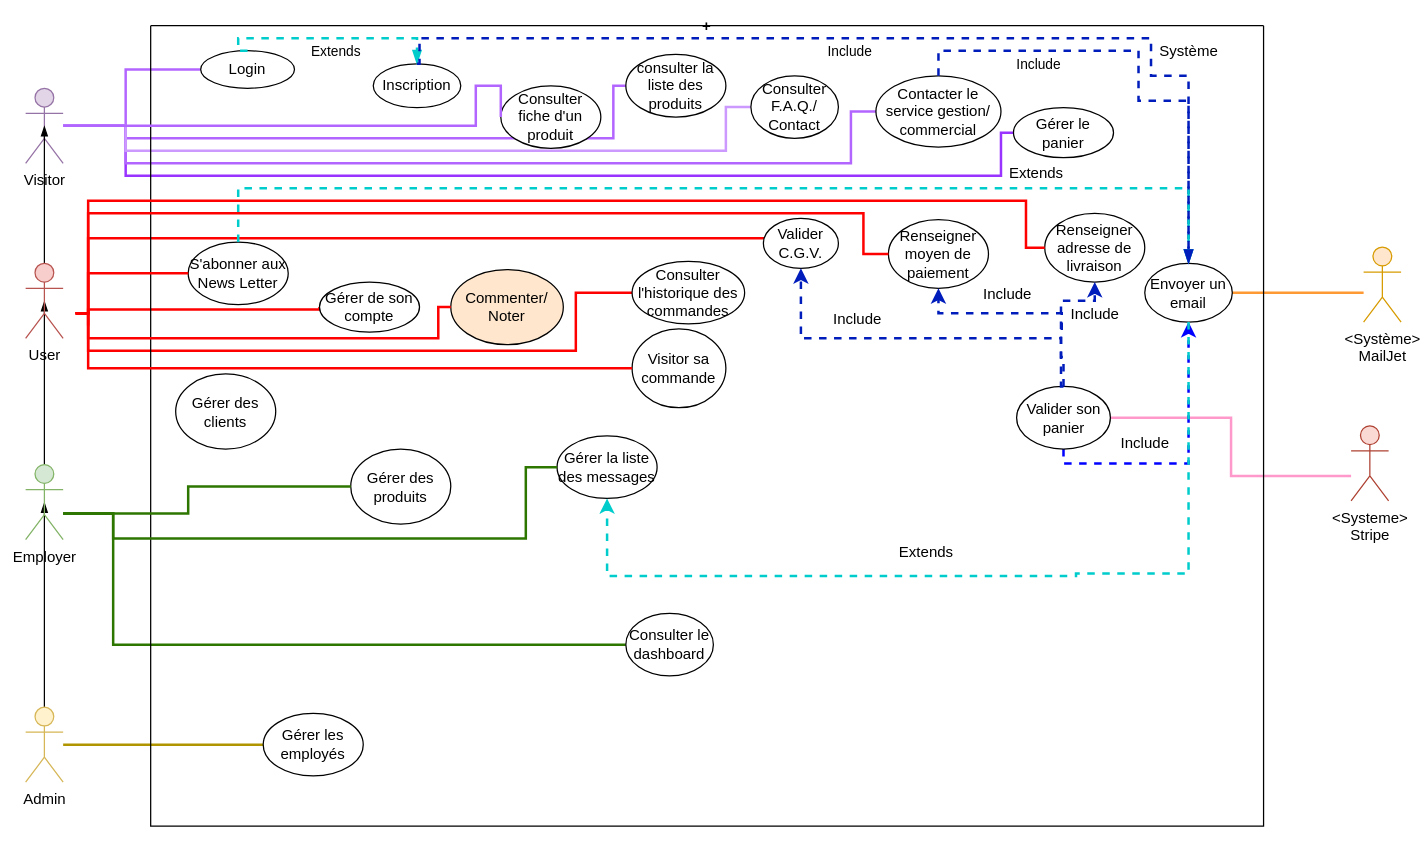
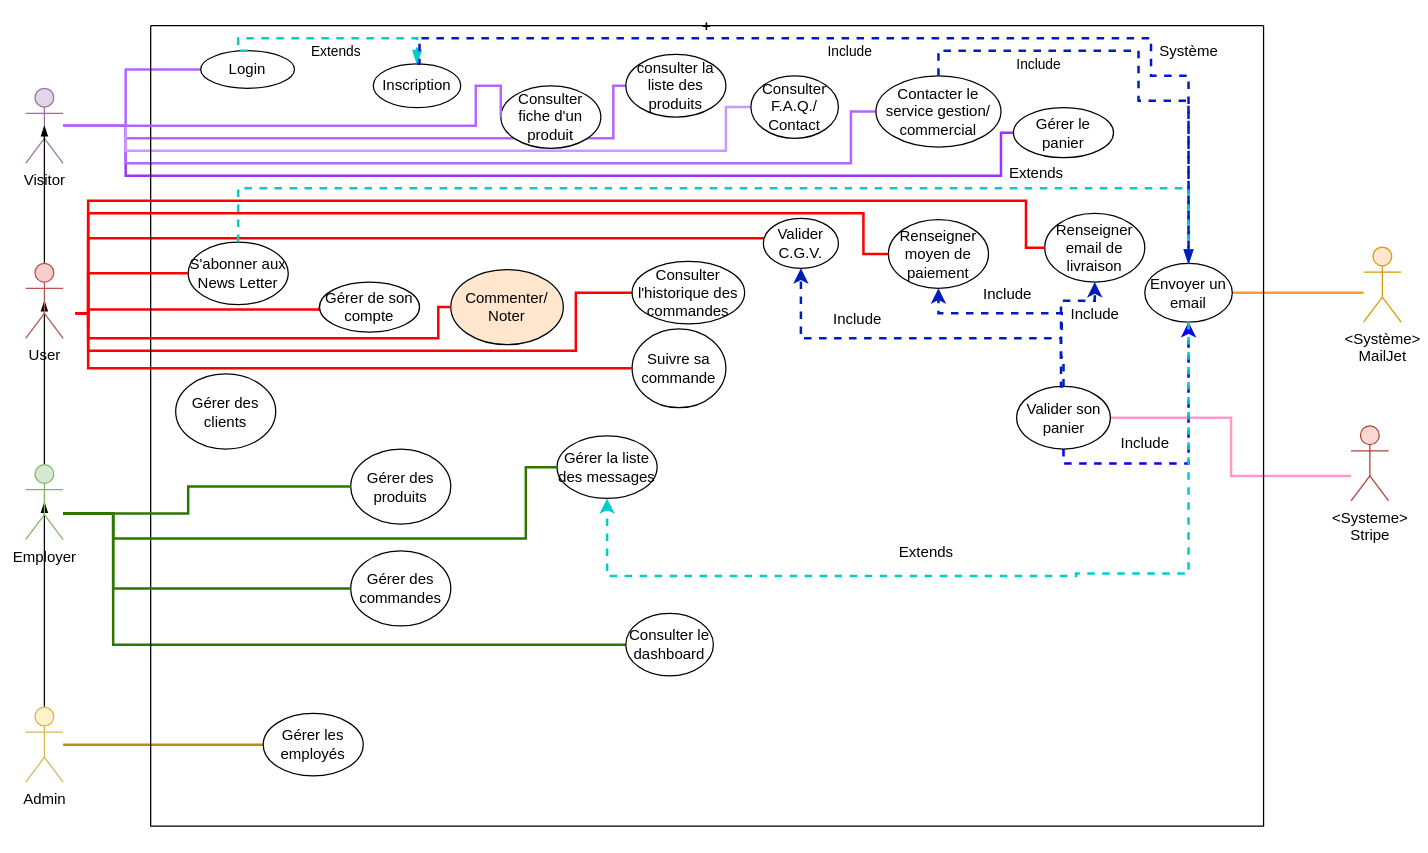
node "Renseigner adresse de livraison": label "Renseigner adresse de livraison" -> "Renseigner email de livraison"
node "Visitor sa commande": label "Visitor sa commande" -> "Suivre sa commande"
edge "Employer" -- "Gérer des commandes": added
node "Gérer des commandes": added
